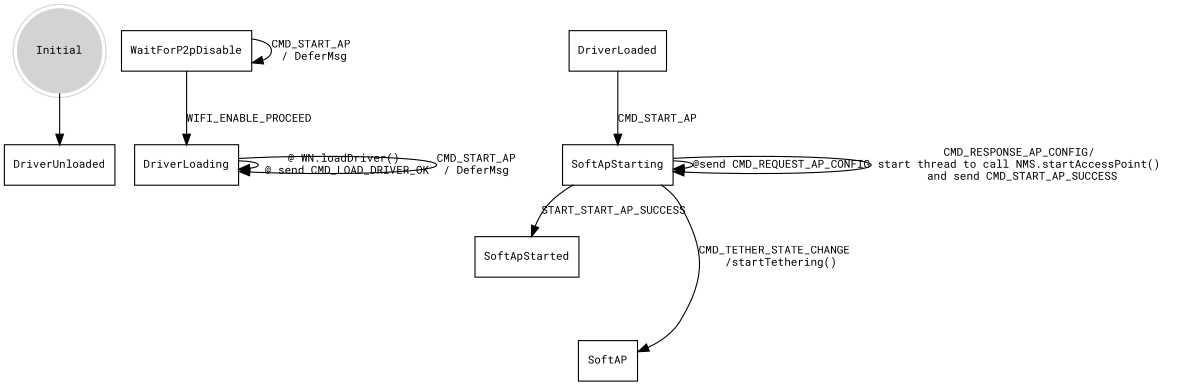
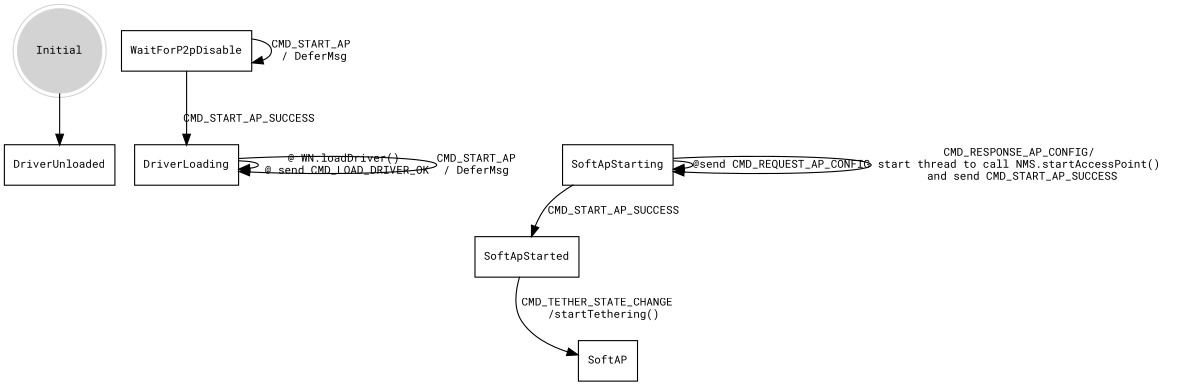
node "DriverLoaded": removed
edge "WaitForP2pDisable" -> "DriverLoading": label "WIFI_ENABLE_PROCEED" -> "CMD_START_AP_SUCCESS"
edge "SoftApStarting" -> "SoftApStarted": label "START_START_AP_SUCCESS" -> "CMD_START_AP_SUCCESS"
edge "SoftApStarting" -> "SoftAP": now "SoftApStarted" -> "SoftAP"
